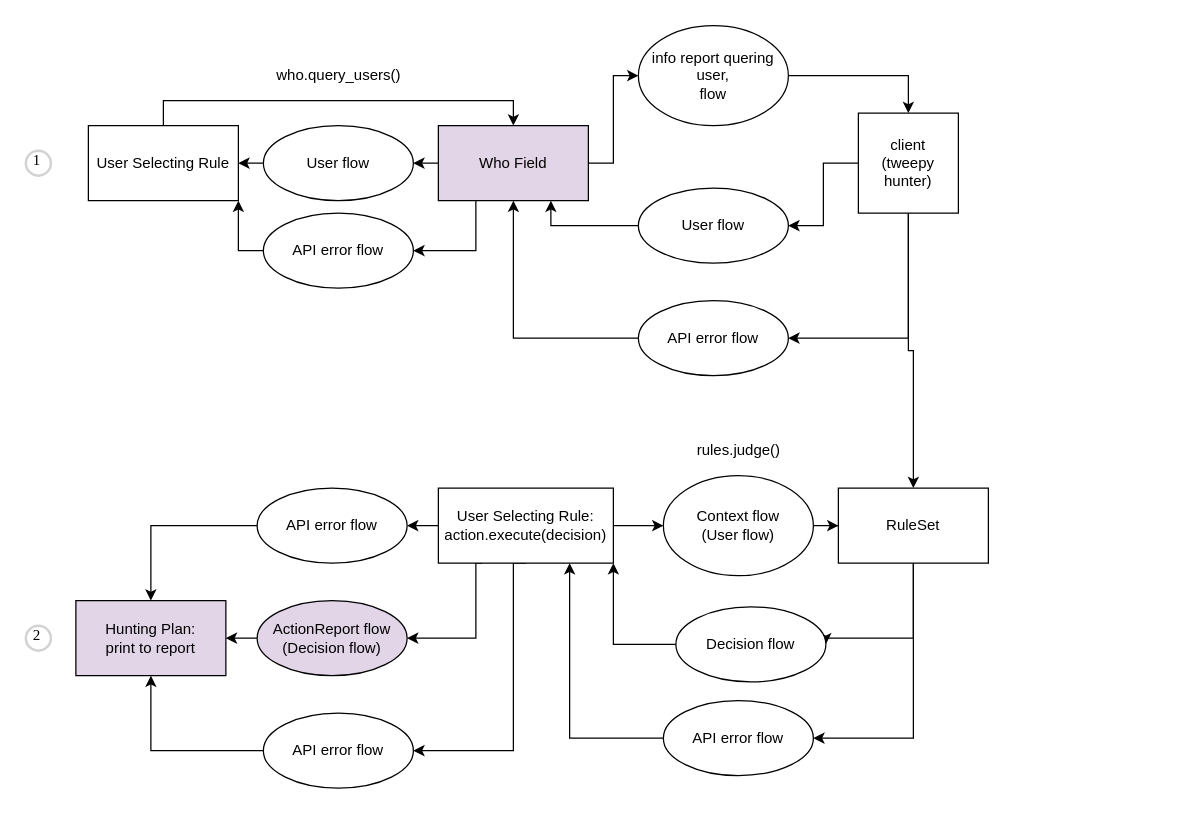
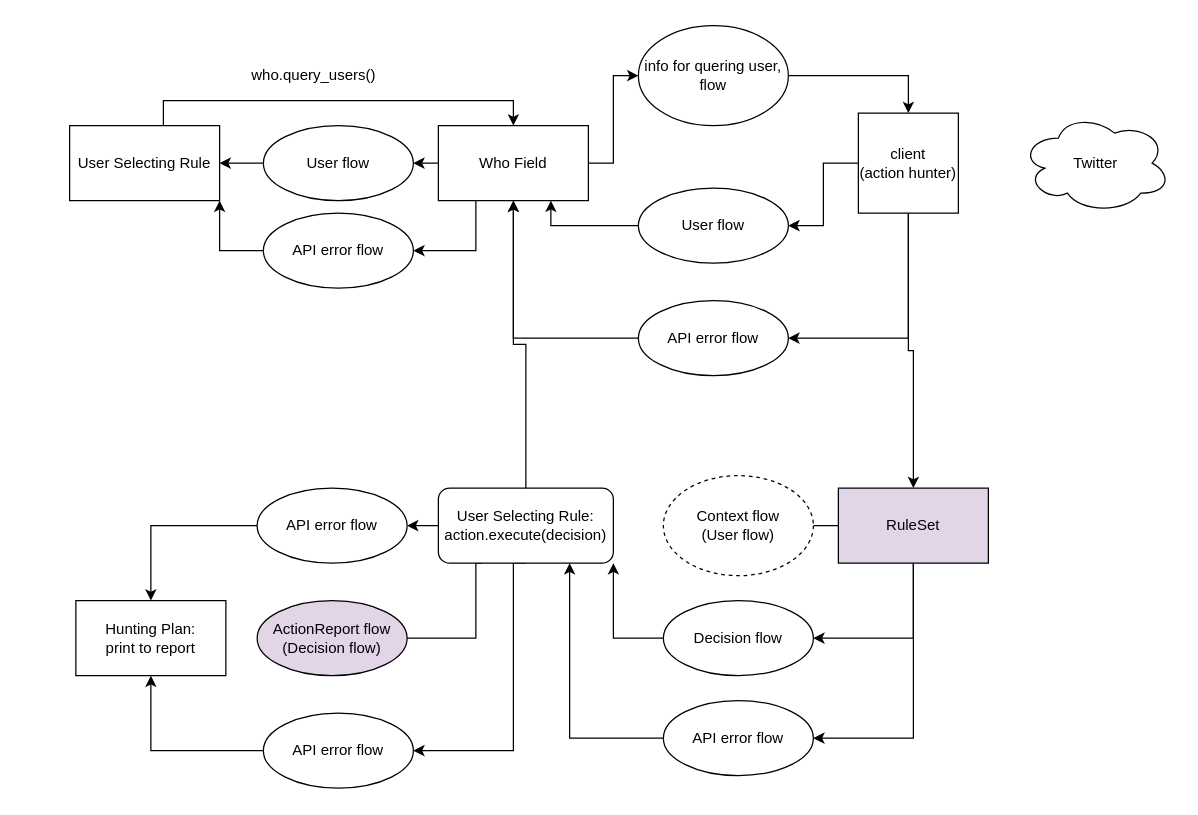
node "who.query_users()": moved (338, 76) -> (313, 76)
node "info report quering user, flow": label "info report quering user, flow" -> "info for quering user, flow"
node "1": removed
node "User Selecting Rule": moved (163, 163) -> (144, 163)
node "Who Field": fillcolor #e1d5e7 -> #ffffff
node "client (tweepy hunter)": label "client (tweepy hunter)" -> "client (action hunter)"
node "Twitter": added
node "rules.judge()": removed
node "User Selecting Rule: action.execute(decision)": shape rectangle -> rounded rectangle
edge "User Selecting Rule: action.execute(decision)" -> "Context flow (User flow)": now "User Selecting Rule: action.execute(decision)" -> "Who Field"
node "Context flow (User flow)": style solid -> dashed
edge "Context flow (User flow)" -> "RuleSet": arrowhead classic -> none
node "RuleSet": fillcolor #ffffff -> #e1d5e7
node "2": removed
node "Hunting Plan: print to report": fillcolor #e1d5e7 -> #ffffff
edge "ActionReport flow (Decision flow)" -> "Hunting Plan: print to report": removed
edge "User Selecting Rule: action.execute(decision)" -> "ActionReport flow (Decision flow)": arrowhead classic -> none
node "Decision flow": moved (751, 644) -> (738, 638)
